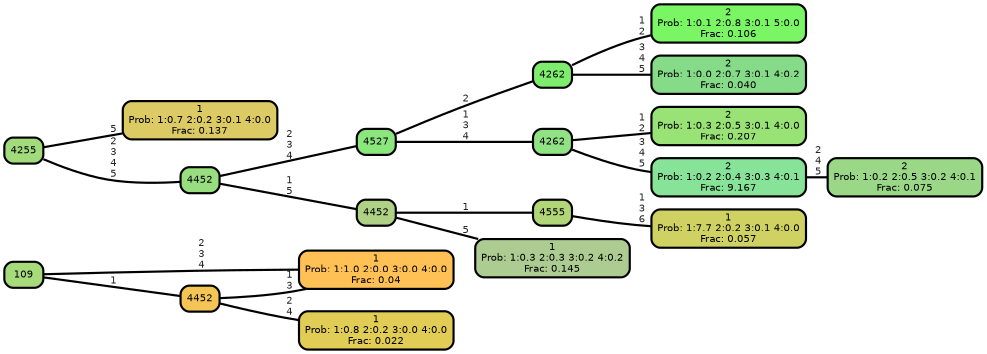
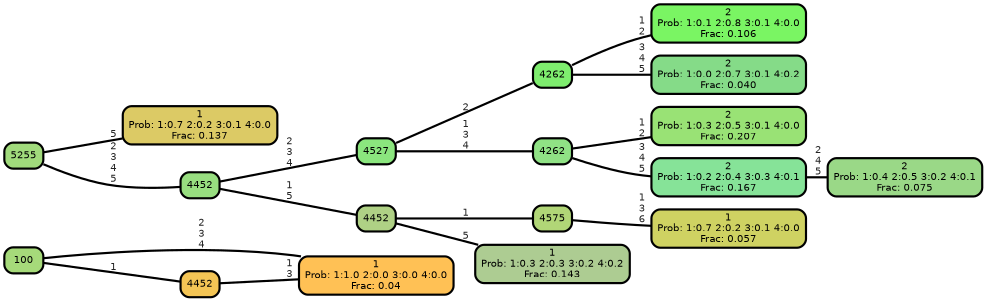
node "2 Prob: 1:0.1 2:0.8 3:0.1 5:0.0 Frac: 0.106": label "2 Prob: 1:0.1 2:0.8 3:0.1 5:0.0 Frac: 0.106" -> "2 Prob: 1:0.1 2:0.8 3:0.1 4:0.0 Frac: 0.106"
node "4255": label "4255" -> "5255"
node "2 Prob: 1:0.2 2:0.4 3:0.3 4:0.1 Frac: 9.167": label "2 Prob: 1:0.2 2:0.4 3:0.3 4:0.1 Frac: 9.167" -> "2 Prob: 1:0.2 2:0.4 3:0.3 4:0.1 Frac: 0.167"
node "2 Prob: 1:0.2 2:0.5 3:0.2 4:0.1 Frac: 0.075": label "2 Prob: 1:0.2 2:0.5 3:0.2 4:0.1 Frac: 0.075" -> "2 Prob: 1:0.4 2:0.5 3:0.2 4:0.1 Frac: 0.075"
node "4555": label "4555" -> "4575"
node "1 Prob: 1:7.7 2:0.2 3:0.1 4:0.0 Frac: 0.057": label "1 Prob: 1:7.7 2:0.2 3:0.1 4:0.0 Frac: 0.057" -> "1 Prob: 1:0.7 2:0.2 3:0.1 4:0.0 Frac: 0.057"
node "1 Prob: 1:0.3 2:0.3 3:0.2 4:0.2 Frac: 0.145": label "1 Prob: 1:0.3 2:0.3 3:0.2 4:0.2 Frac: 0.145" -> "1 Prob: 1:0.3 2:0.3 3:0.2 4:0.2 Frac: 0.143"
node "109": label "109" -> "100"
node "1 Prob: 1:0.8 2:0.2 3:0.0 4:0.0 Frac: 0.022": removed
